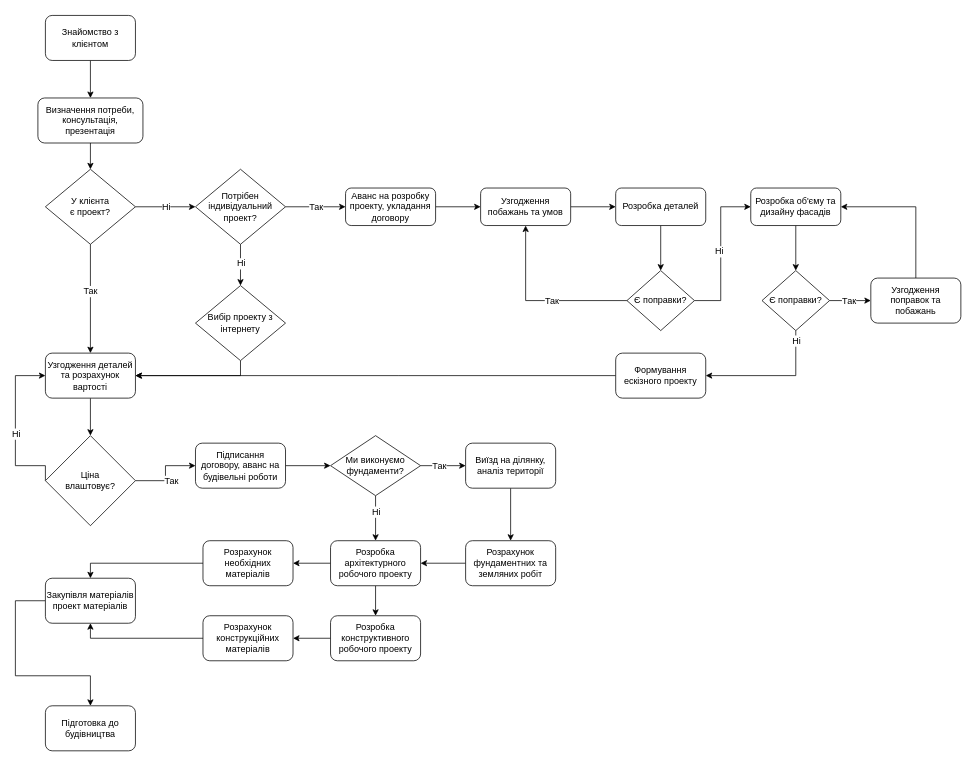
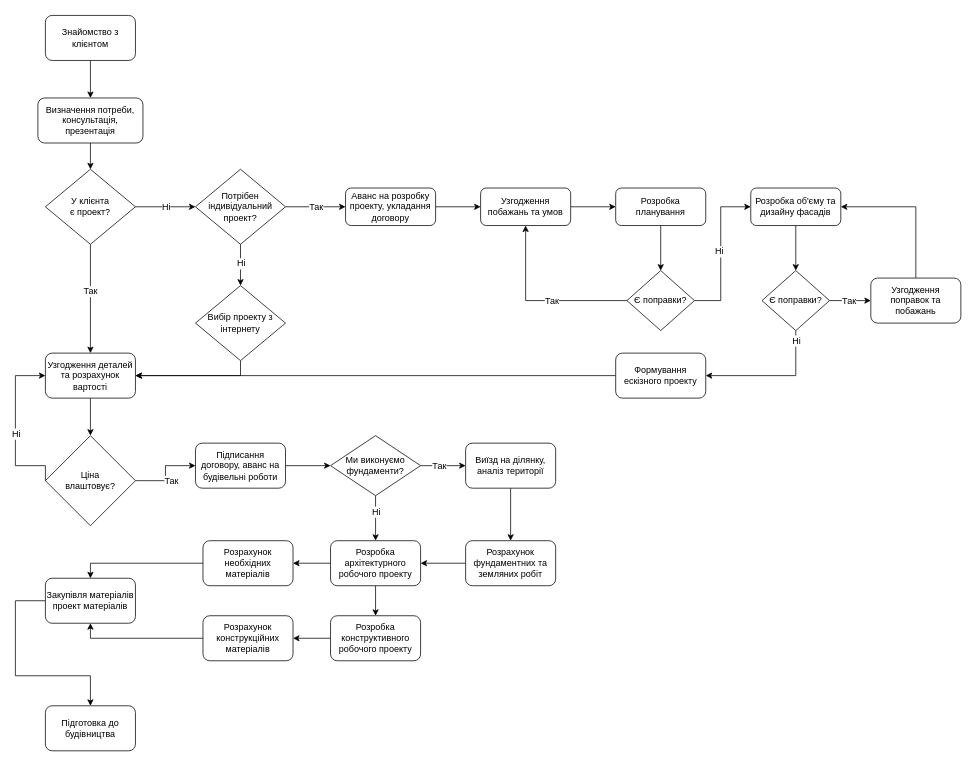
node "Розробка деталей": label "Розробка деталей" -> "Розробка планування"
